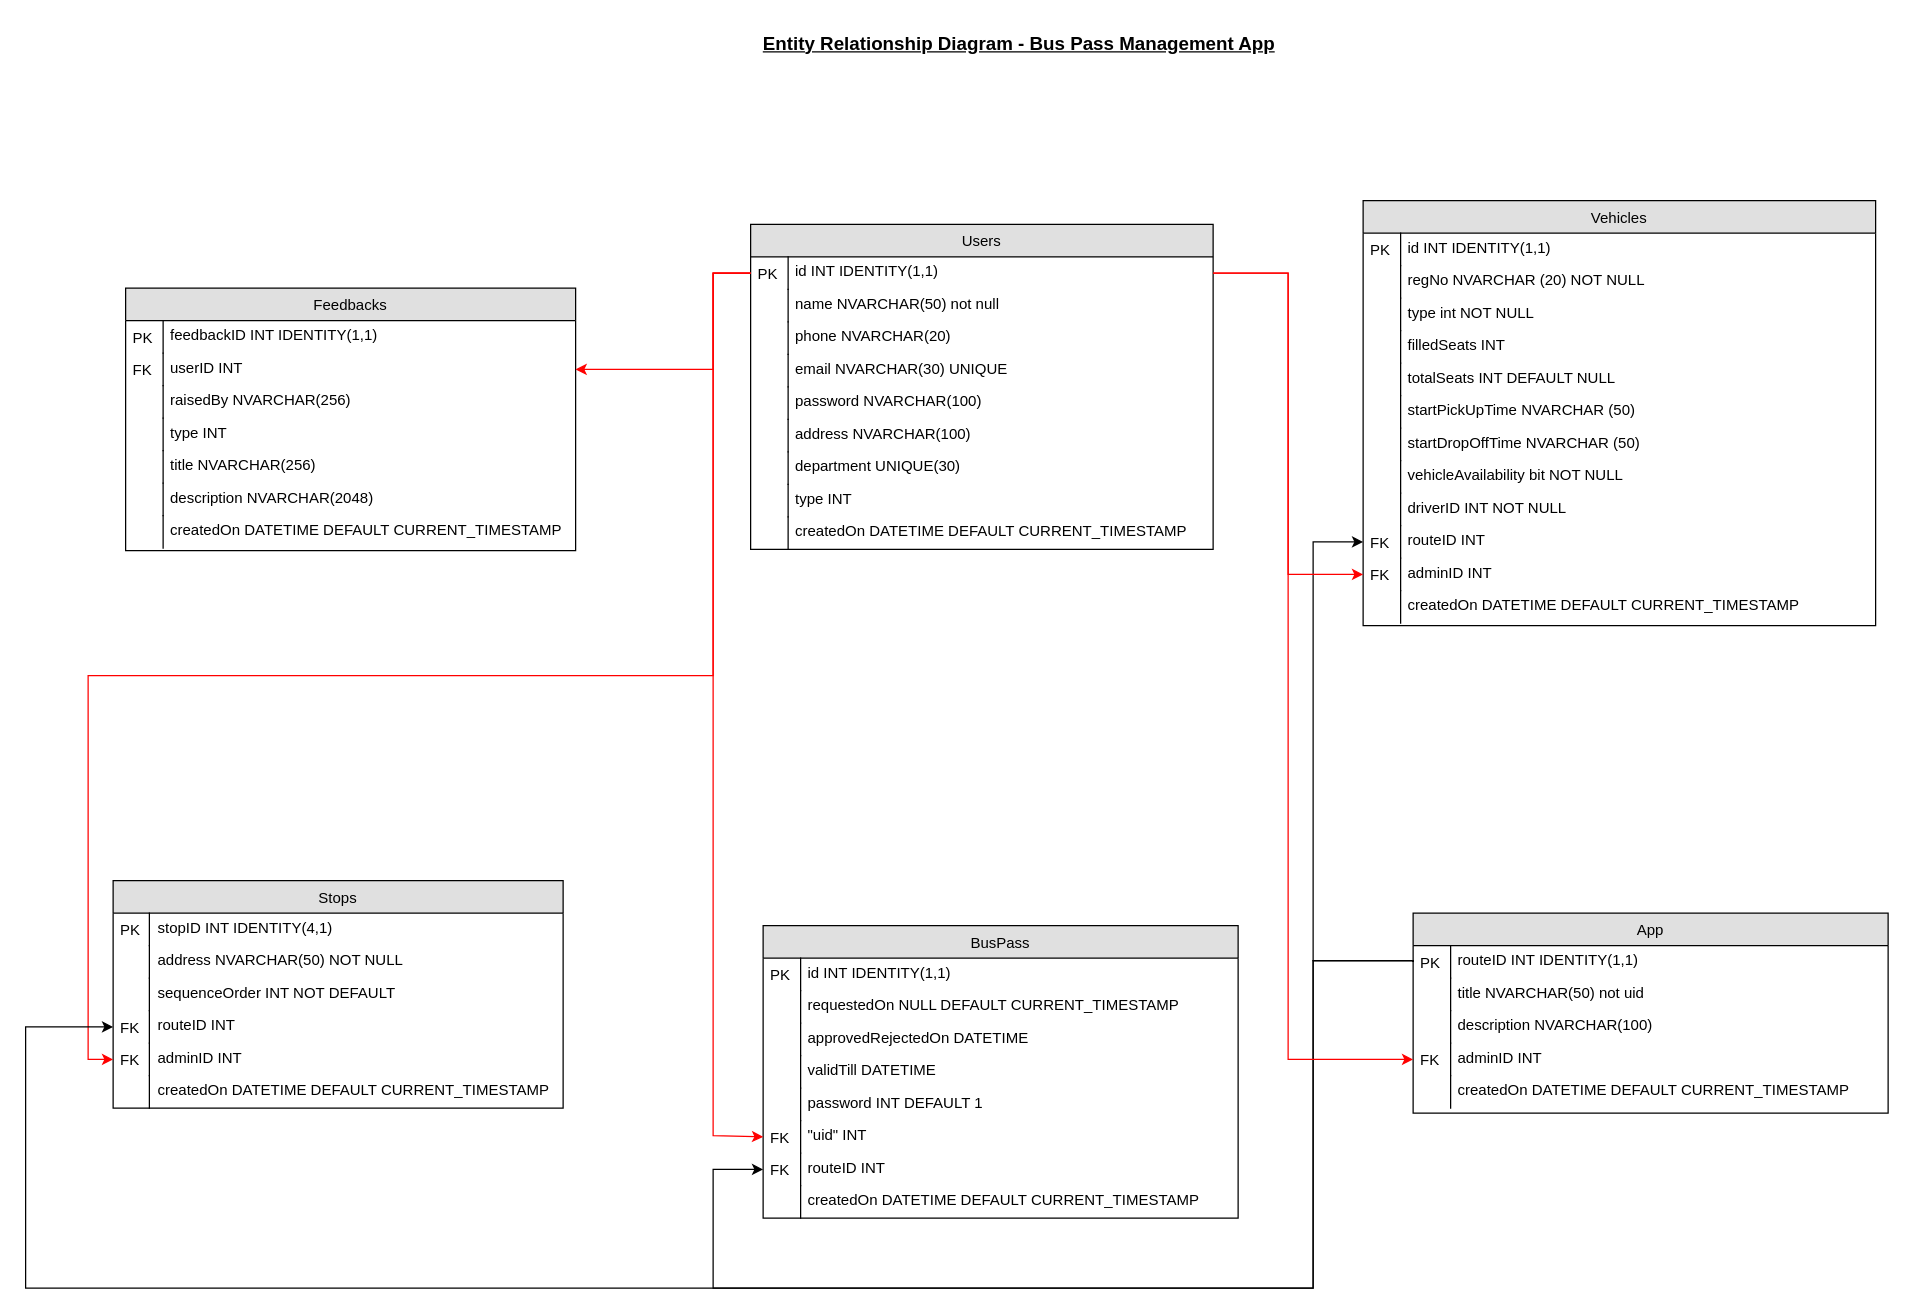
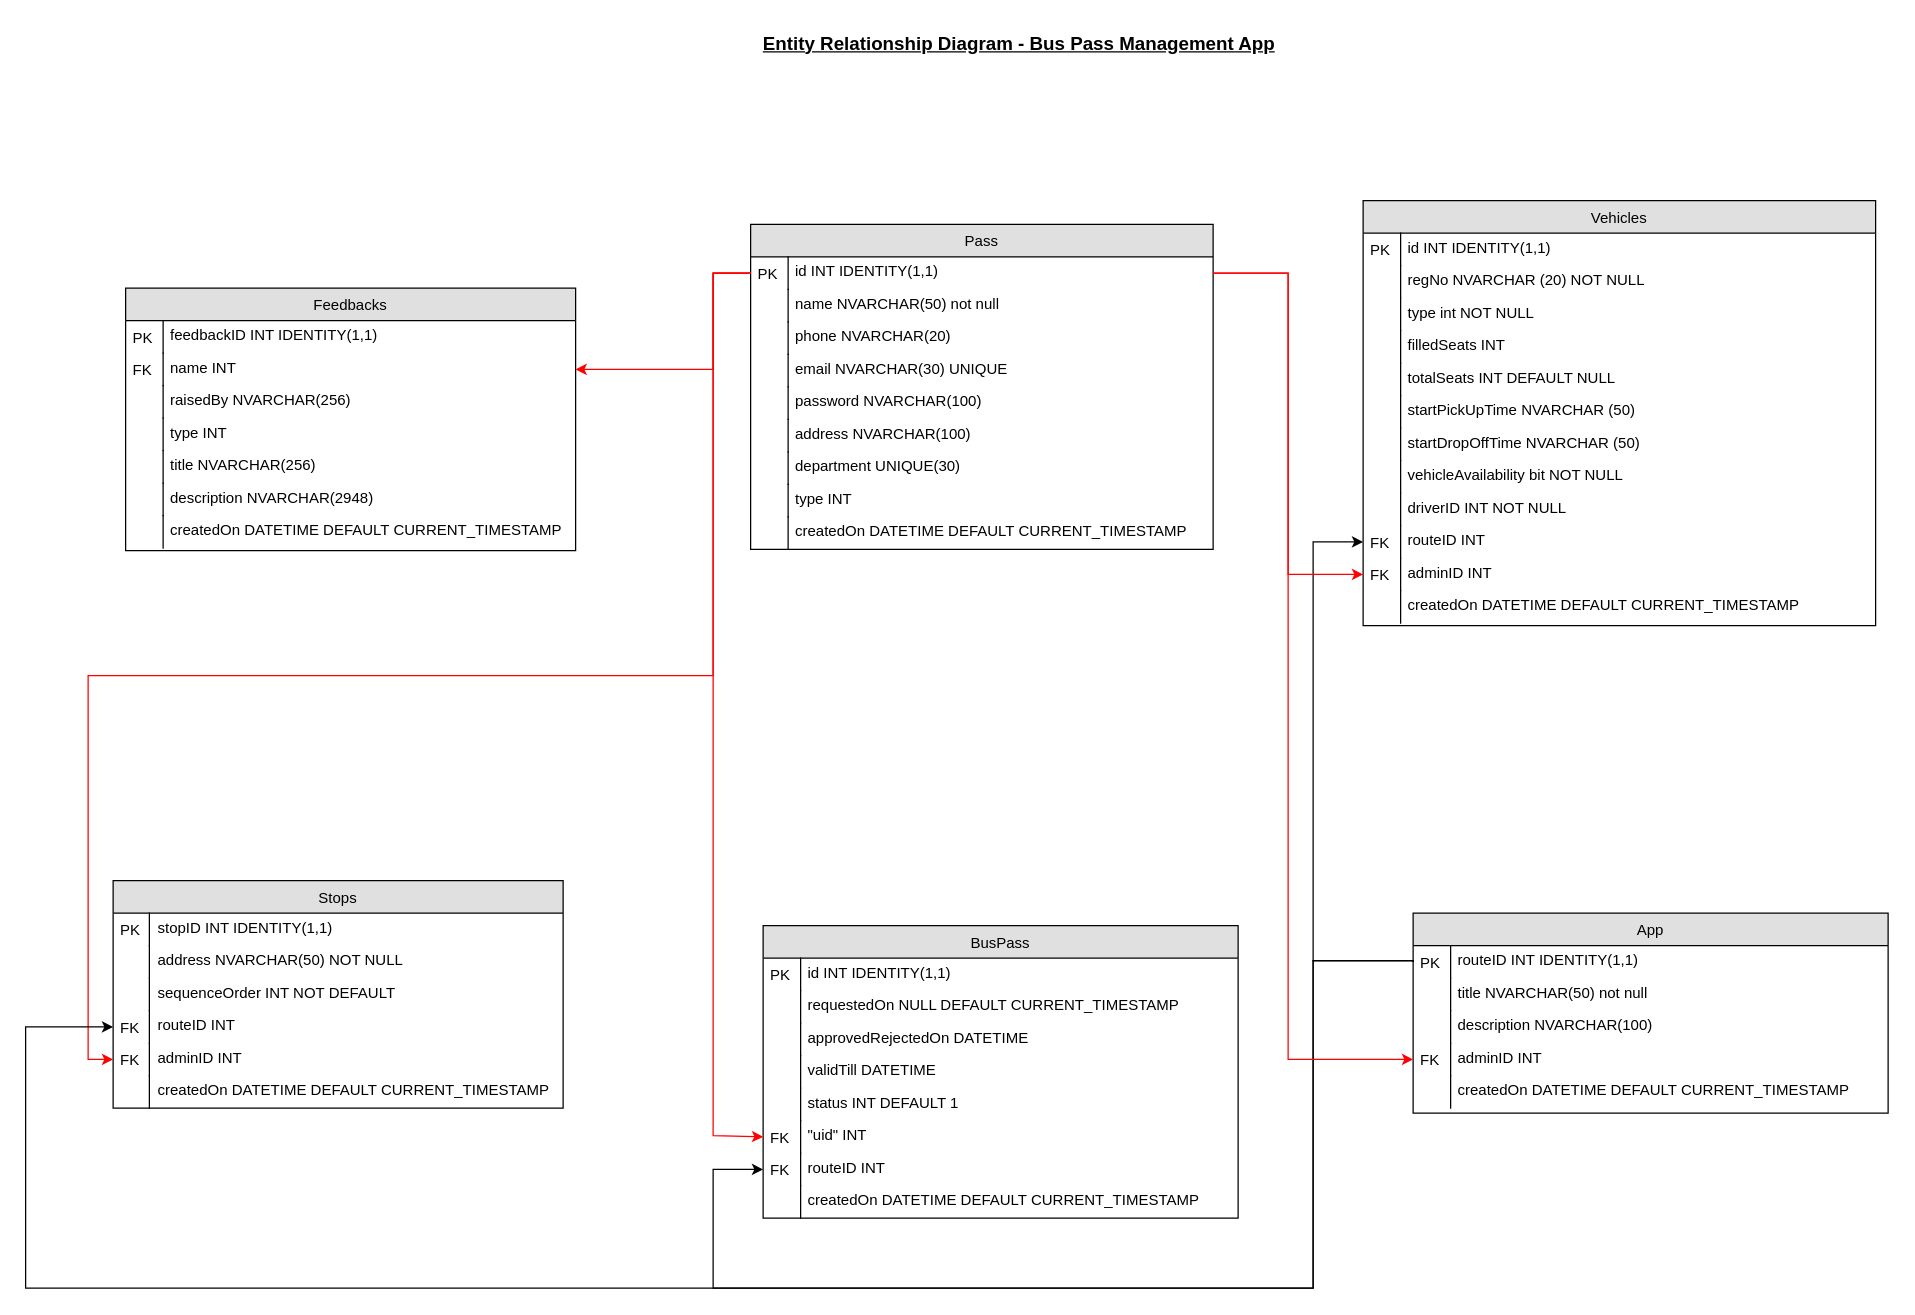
node "Users": label "Users" -> "Pass"
node "userID INT": label "userID INT" -> "name INT"
node "description NVARCHAR(2048)": label "description NVARCHAR(2048)" -> "description NVARCHAR(2948)"
node "stopID INT IDENTITY(4,1)": label "stopID INT IDENTITY(4,1)" -> "stopID INT IDENTITY(1,1)"
node "title NVARCHAR(50) not uid": label "title NVARCHAR(50) not uid" -> "title NVARCHAR(50) not null"
node "password INT DEFAULT 1": label "password INT DEFAULT 1" -> "status INT DEFAULT 1"
